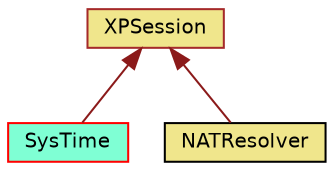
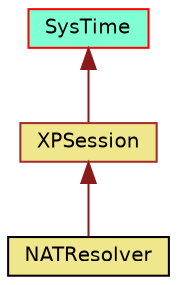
edge "SysTime" -> "XPSession": reversed
